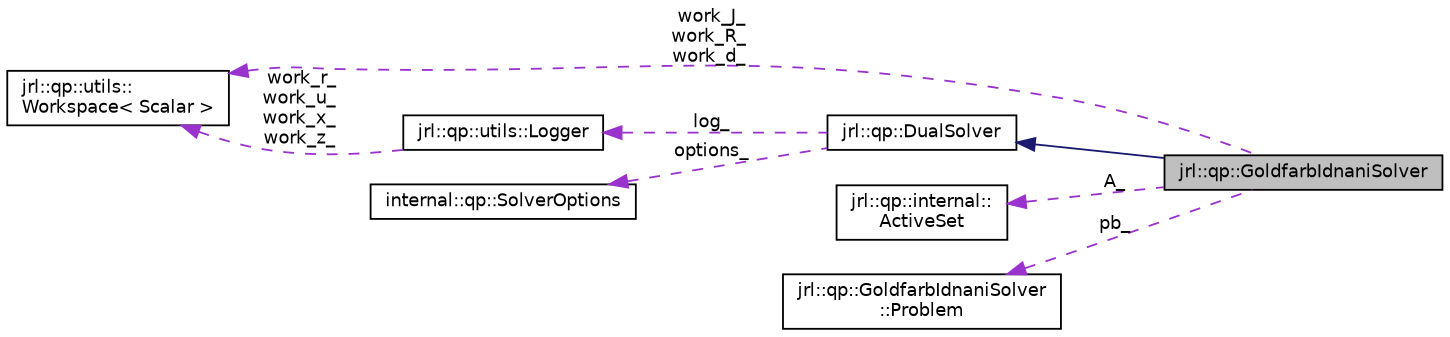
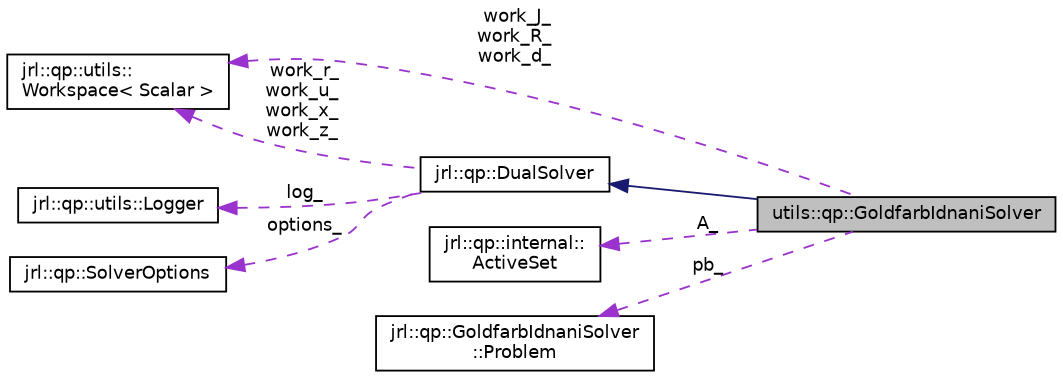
edge "jrl::qp::utils::Logger" -> "jrl::qp::utils:: Workspace< Scalar >": now "jrl::qp::DualSolver" -> "jrl::qp::utils:: Workspace< Scalar >"
node "jrl::qp::GoldfarbIdnaniSolver": label "jrl::qp::GoldfarbIdnaniSolver" -> "utils::qp::GoldfarbIdnaniSolver"
node "internal::qp::SolverOptions": label "internal::qp::SolverOptions" -> "jrl::qp::SolverOptions"
